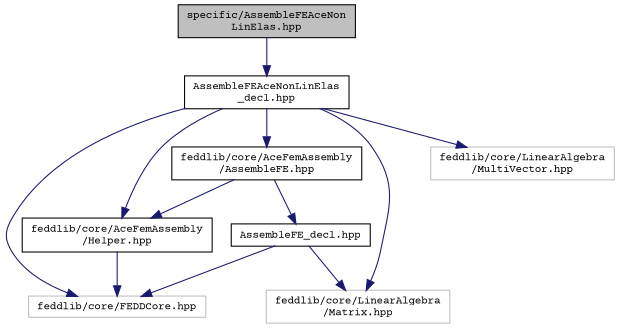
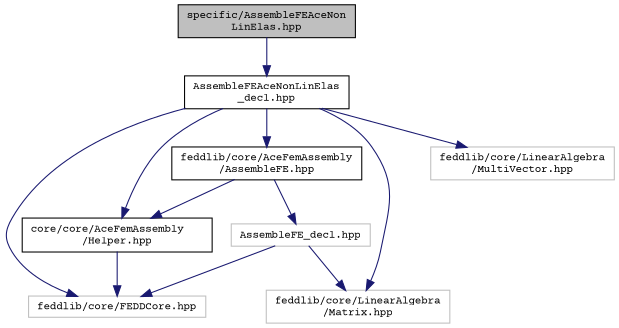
node "feddlib/core/AceFemAssembly /Helper.hpp": label "feddlib/core/AceFemAssembly /Helper.hpp" -> "core/core/AceFemAssembly /Helper.hpp"
node "AssembleFE_decl.hpp": color black -> grey75
